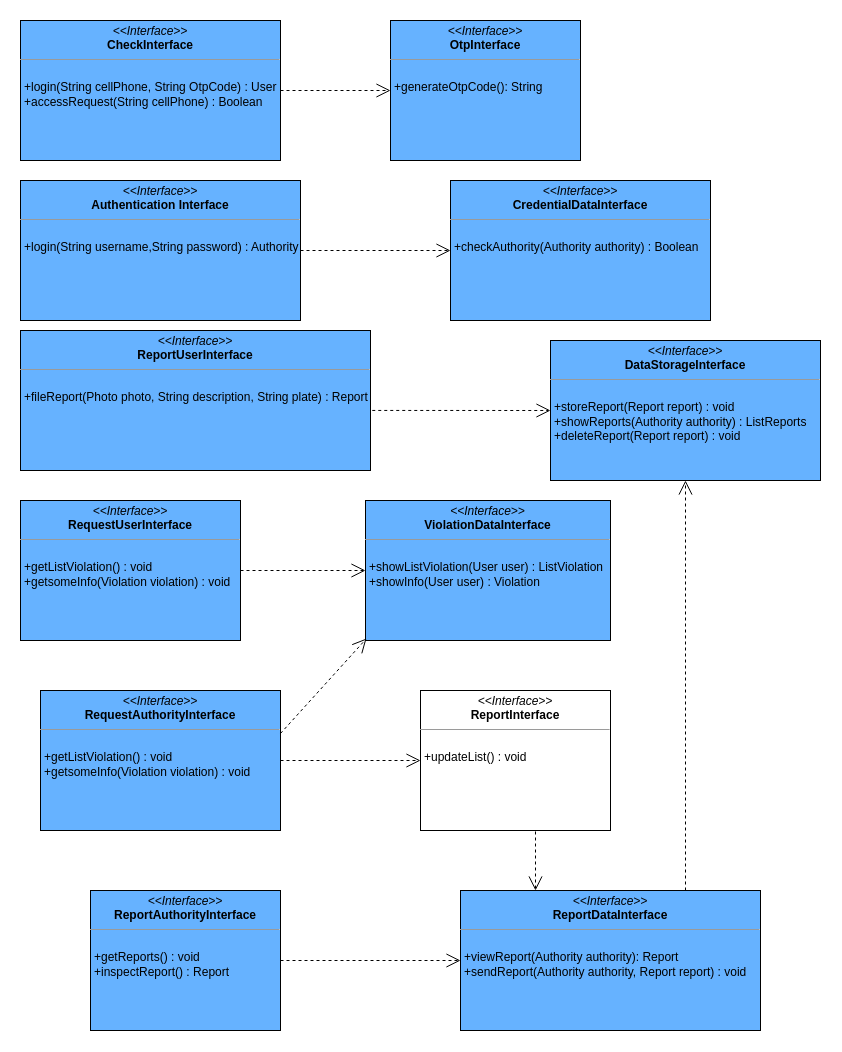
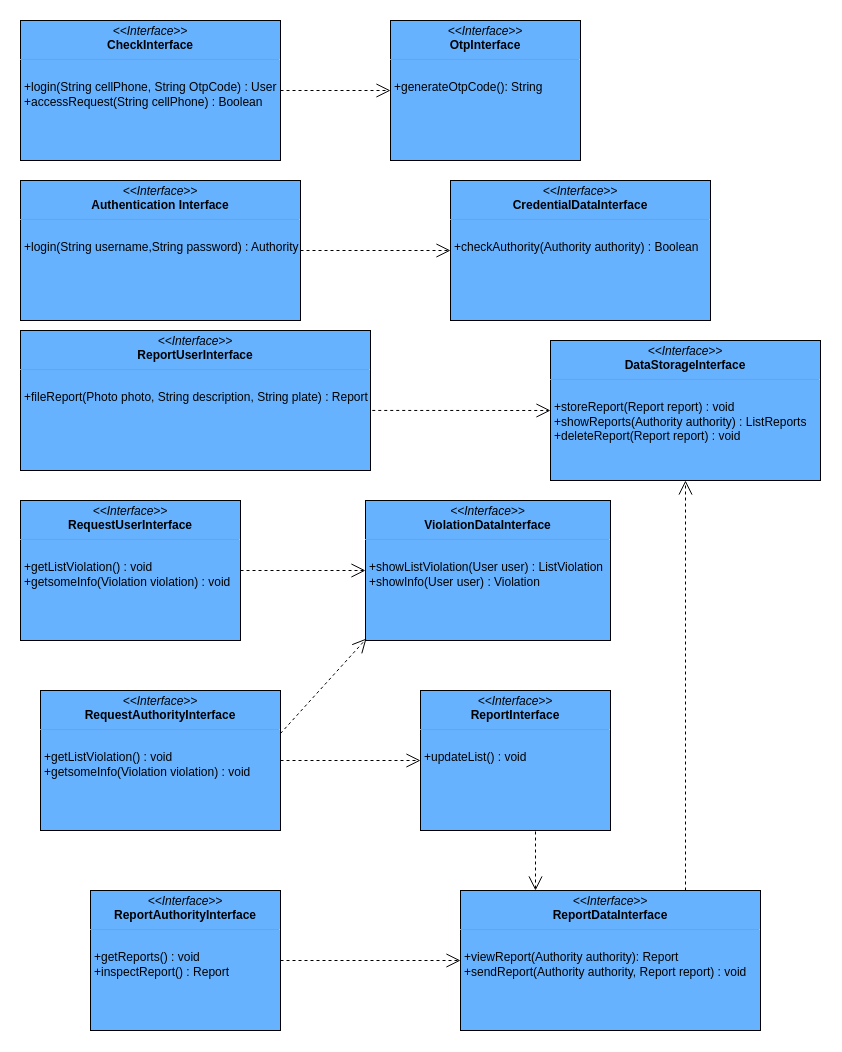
node "<<Interface>> ReportInterface +updateList() : void": fillcolor #ffffff -> #66b2ff
